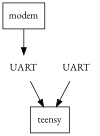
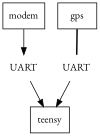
node "gps": added
